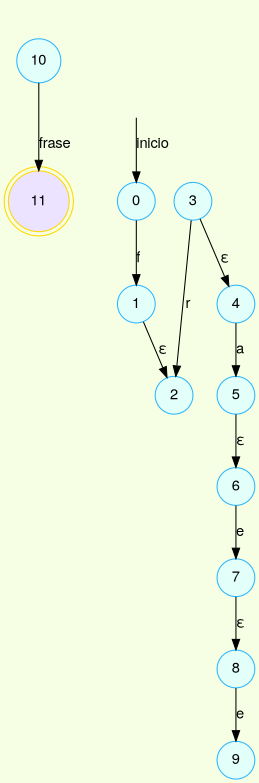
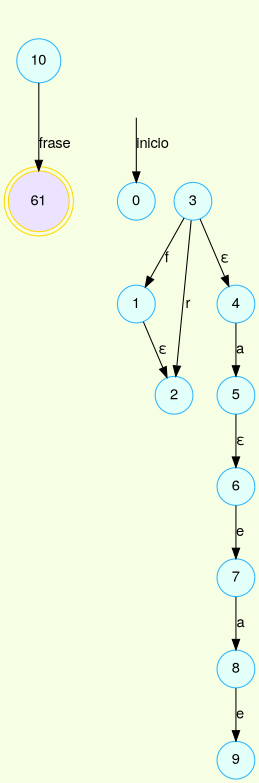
node "11": label "11" -> "61"
edge "0" -> "1": now "3" -> "1"
edge "7" -> "8": label "ε" -> "a"
